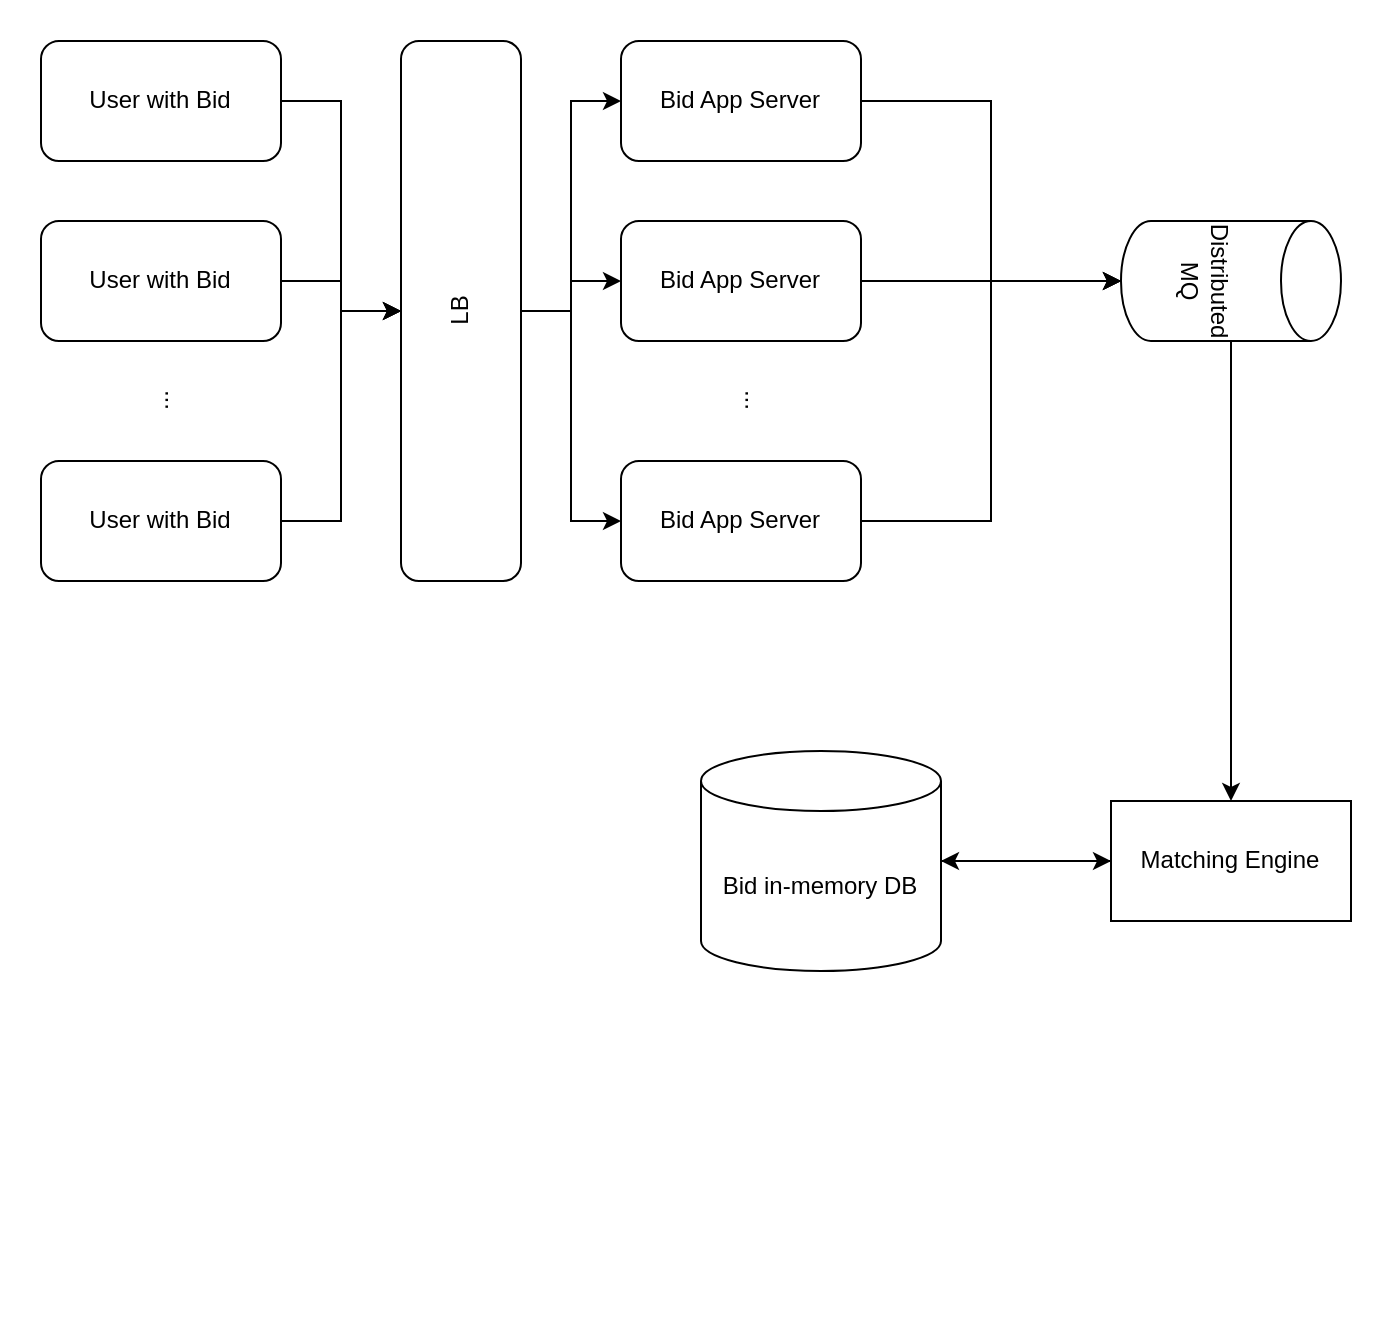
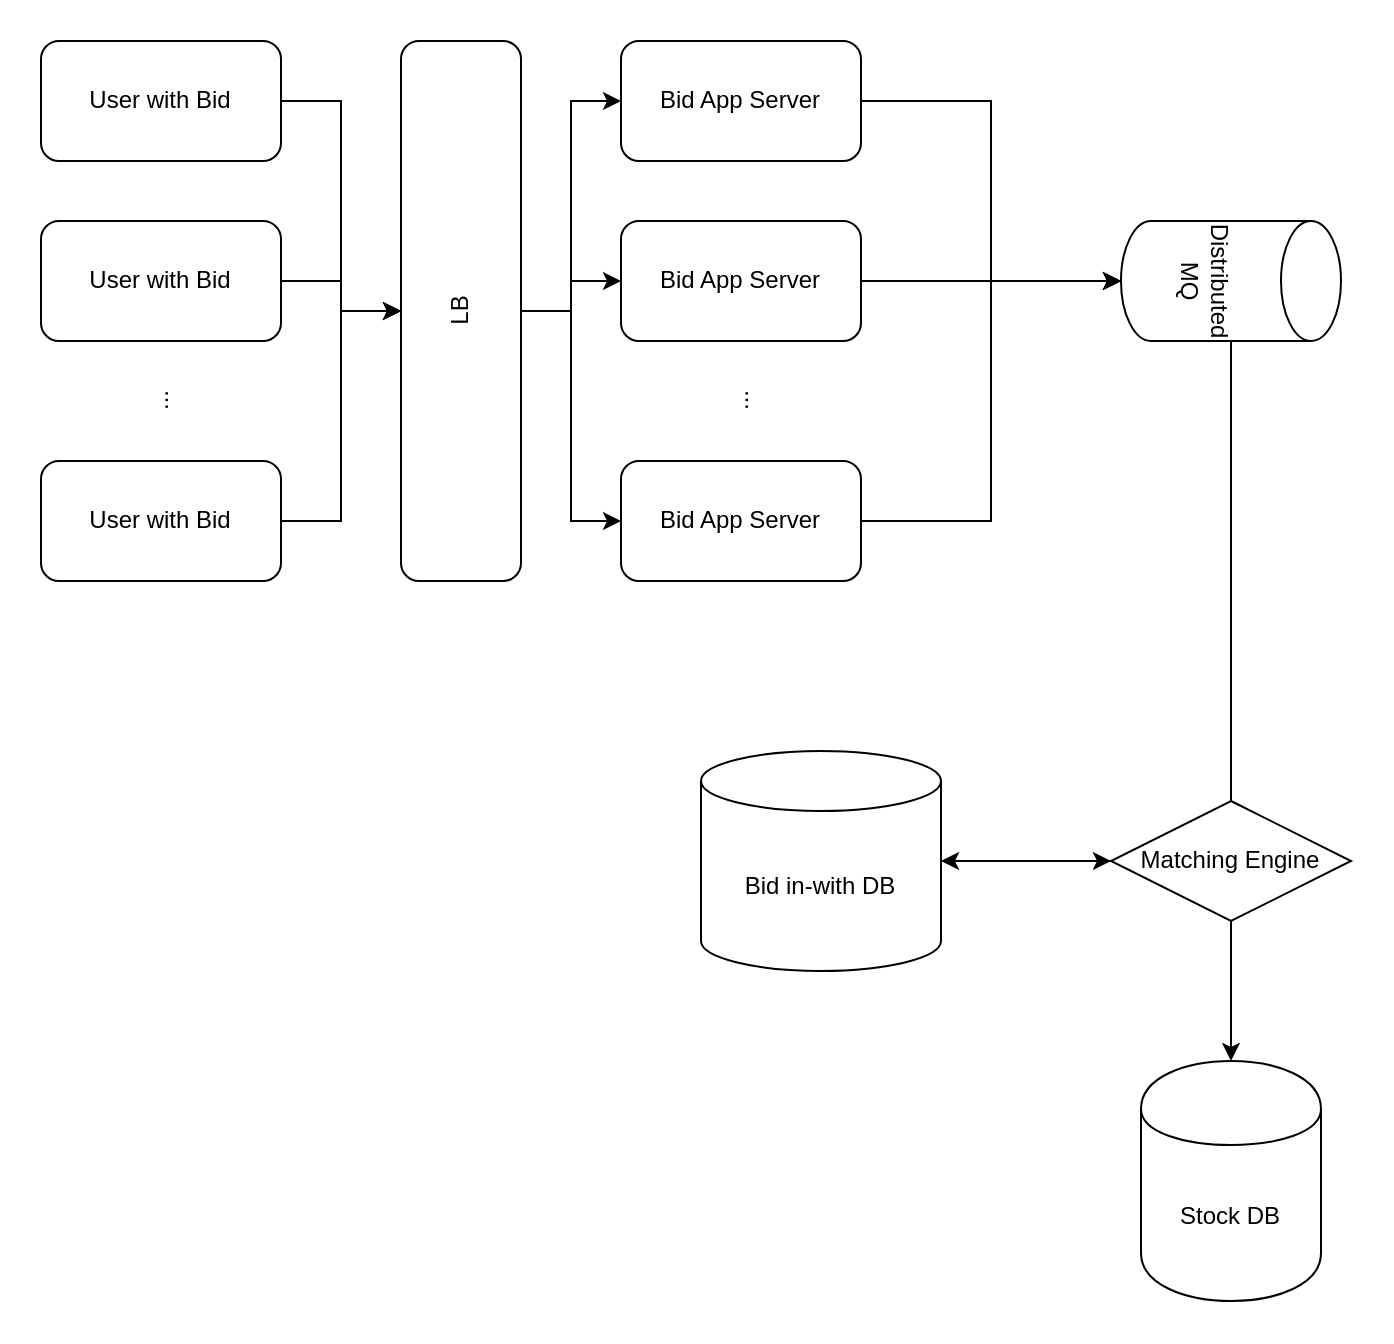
edge "Distributed MQ" -> "Matching Engine": arrowhead classic -> none
node "Matching Engine": shape rectangle -> diamond
node "Bid in-memory DB": label "Bid in-memory DB" -> "Bid in-with DB"
edge "Matching Engine" -> "Stock DB": added
node "Stock DB": added
